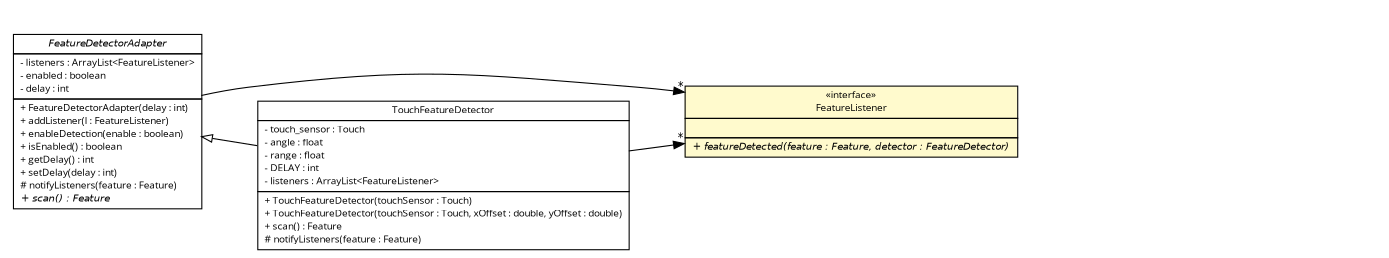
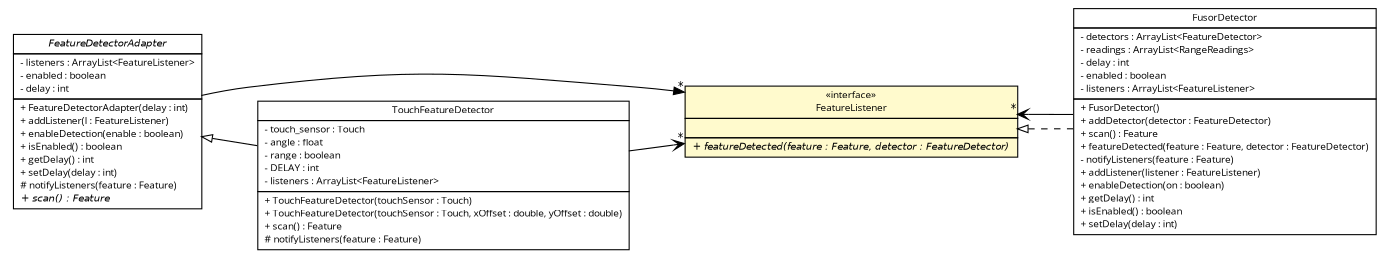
node "FusorDetector": added
edge "TouchFeatureDetector" -> "FeatureListener": arrowhead normal -> open
node "TouchFeatureDetector": text "- range : float" -> "- range : boolean"
